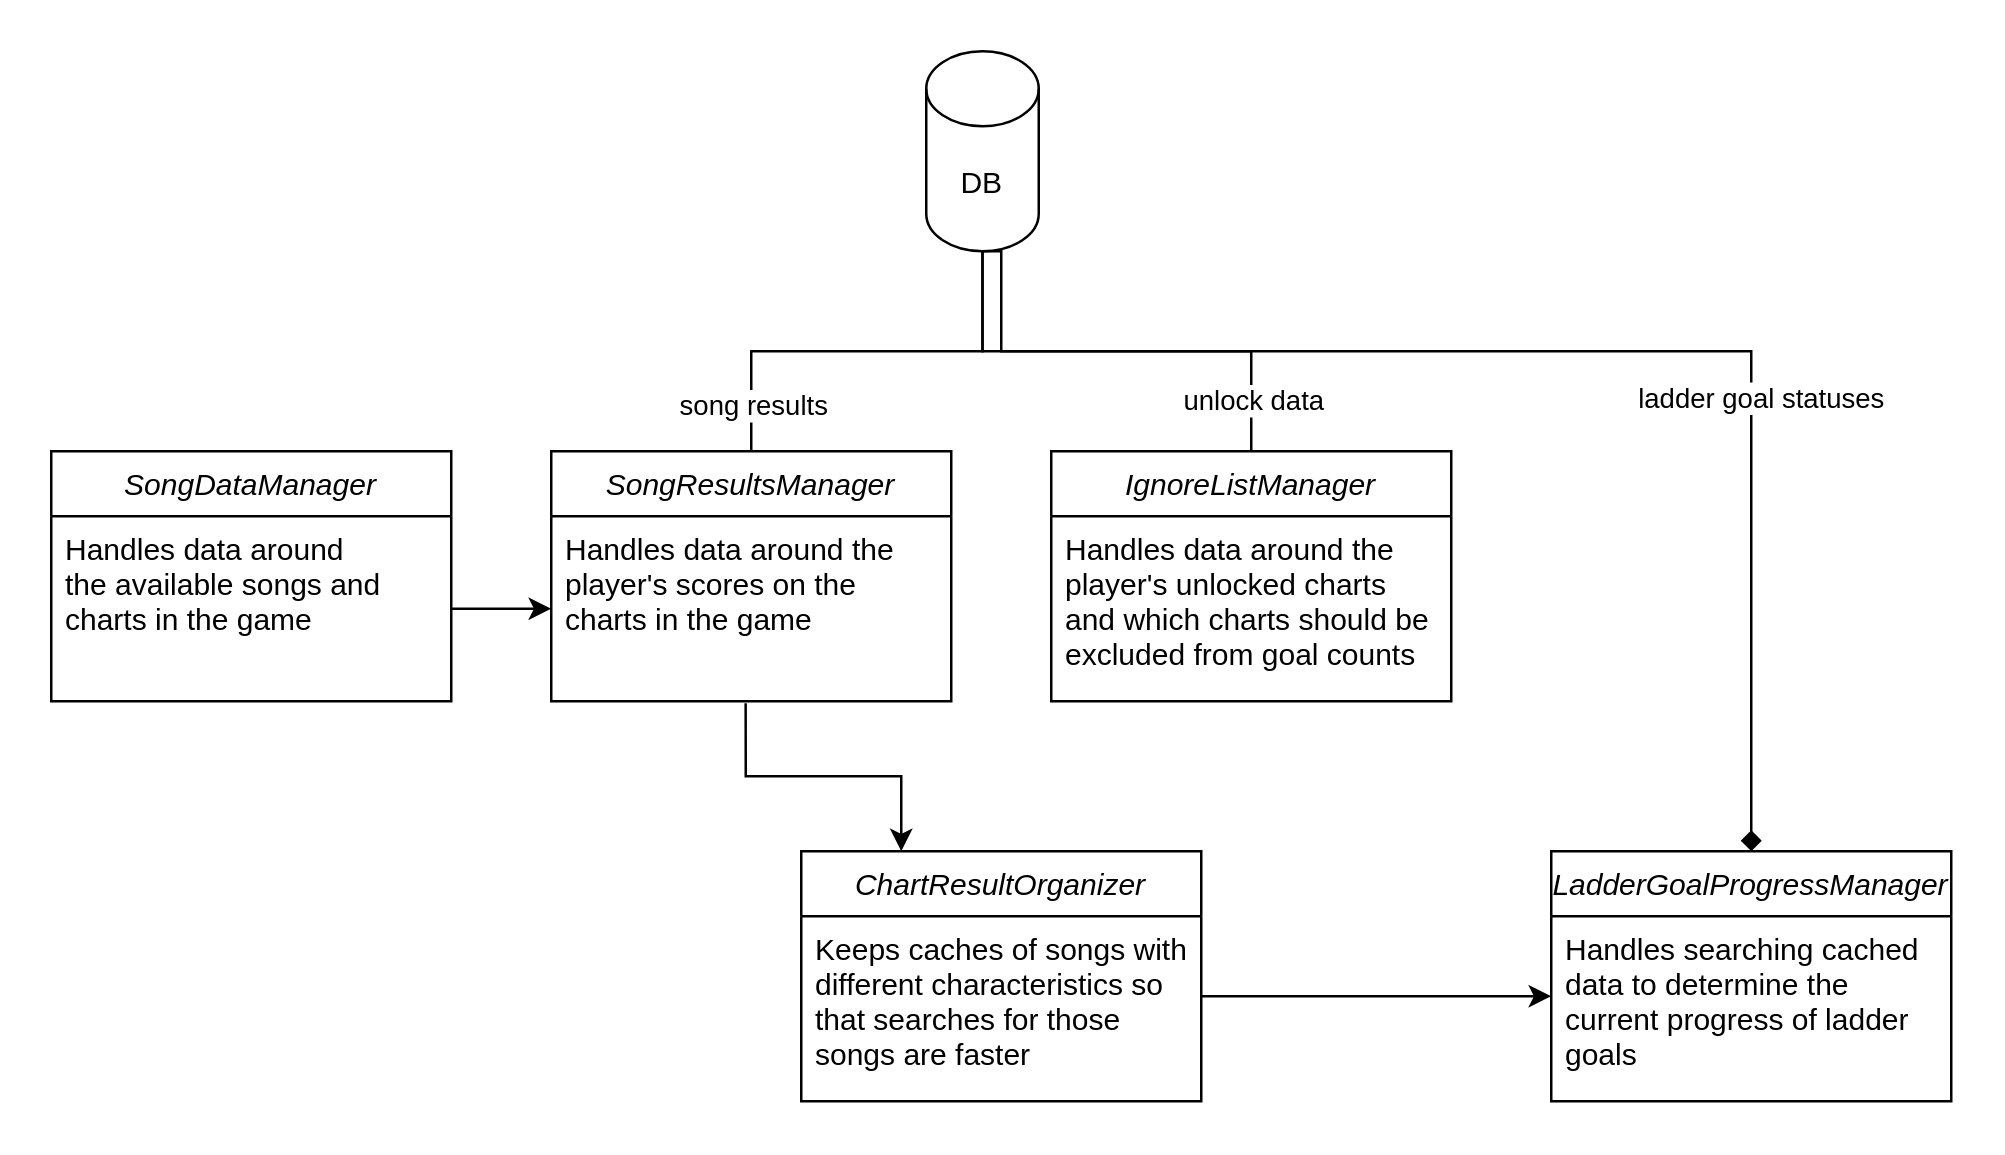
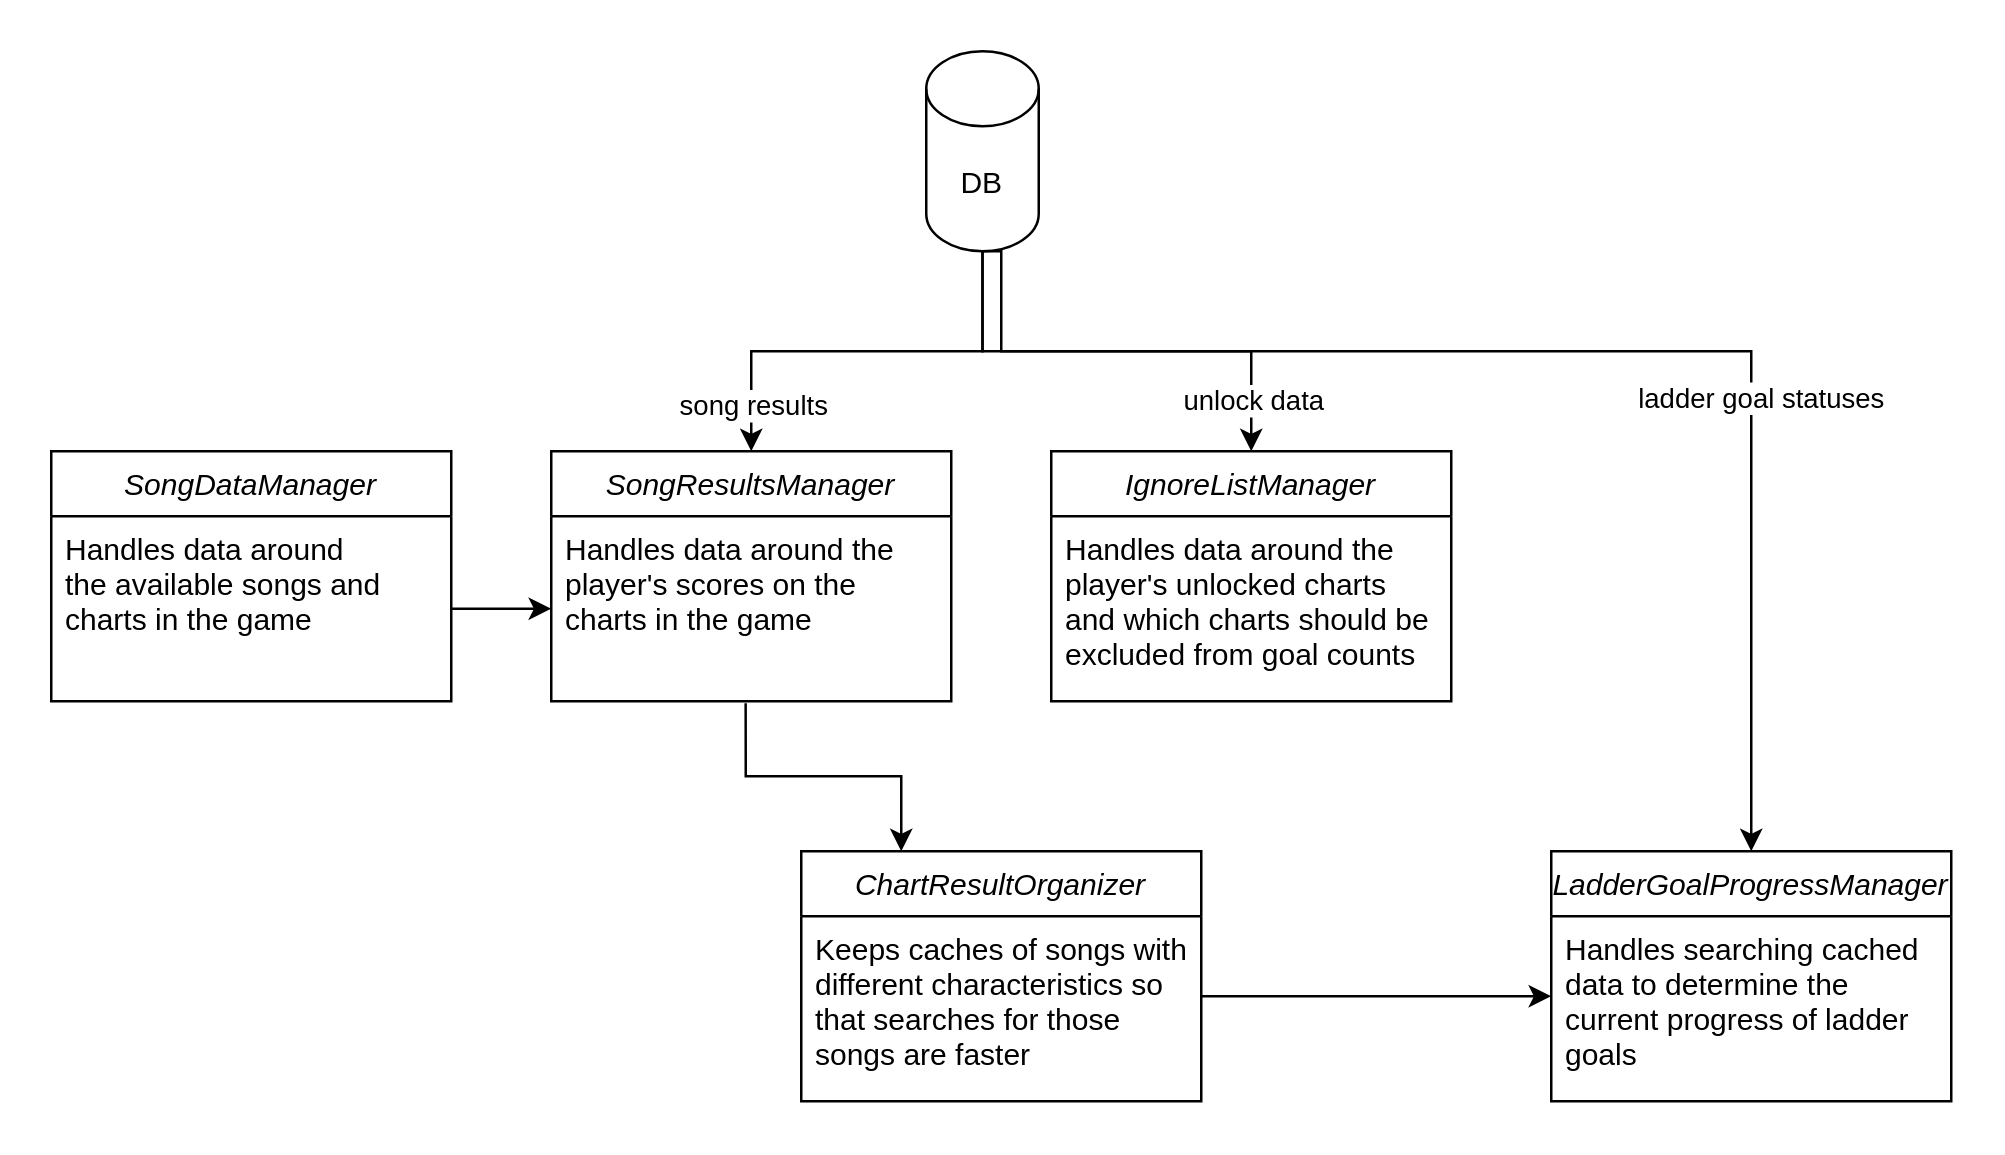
edge "DB" -- "SongResultsManager": arrowhead none -> classic
edge "DB" -- "IgnoreListManager": arrowhead none -> classic
edge "DB" -> "LadderGoalProgressManager": arrowhead diamond -> classic
